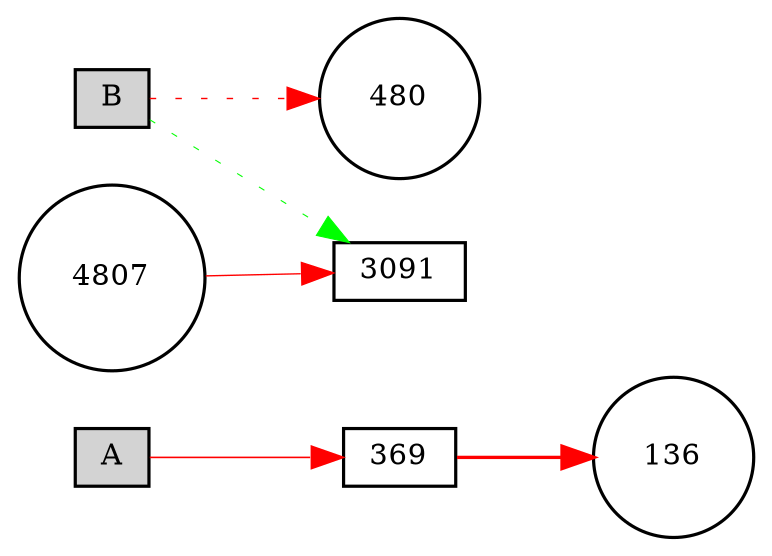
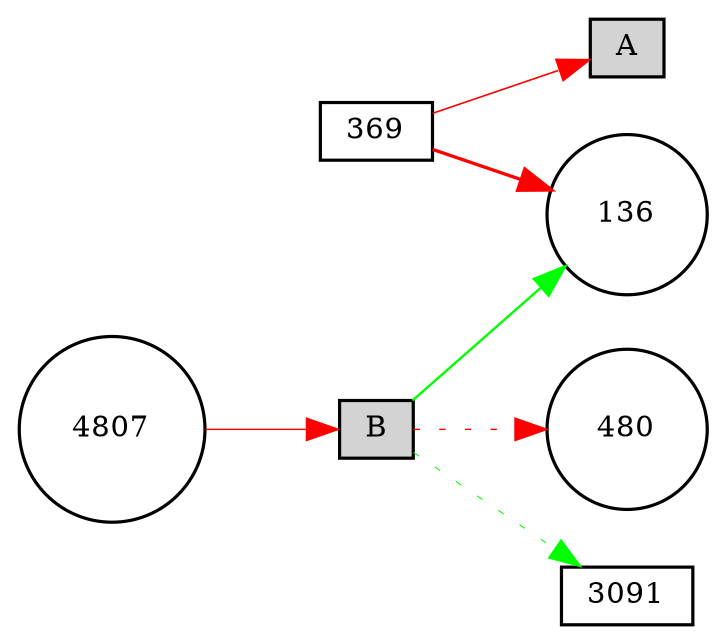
edge "4807" -> "3091": now "4807" -> "B"
edge "B" -> "136": added
edge "A" -> "369": reversed
